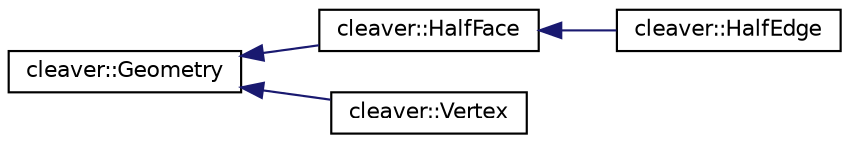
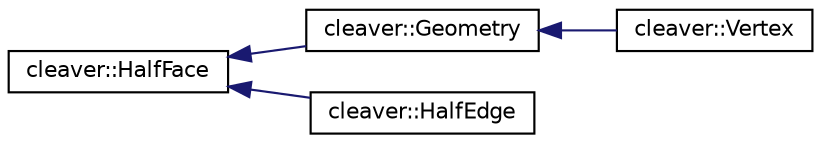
edge "cleaver::HalfFace" -> "cleaver::Geometry": reversed
